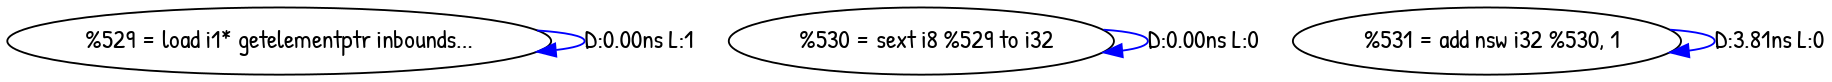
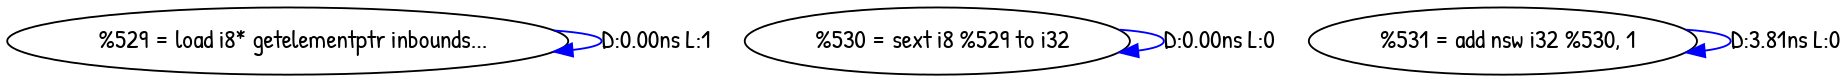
node "%529 = load i1* getelementptr inbounds...": label "%529 = load i1* getelementptr inbounds..." -> "%529 = load i8* getelementptr inbounds..."
